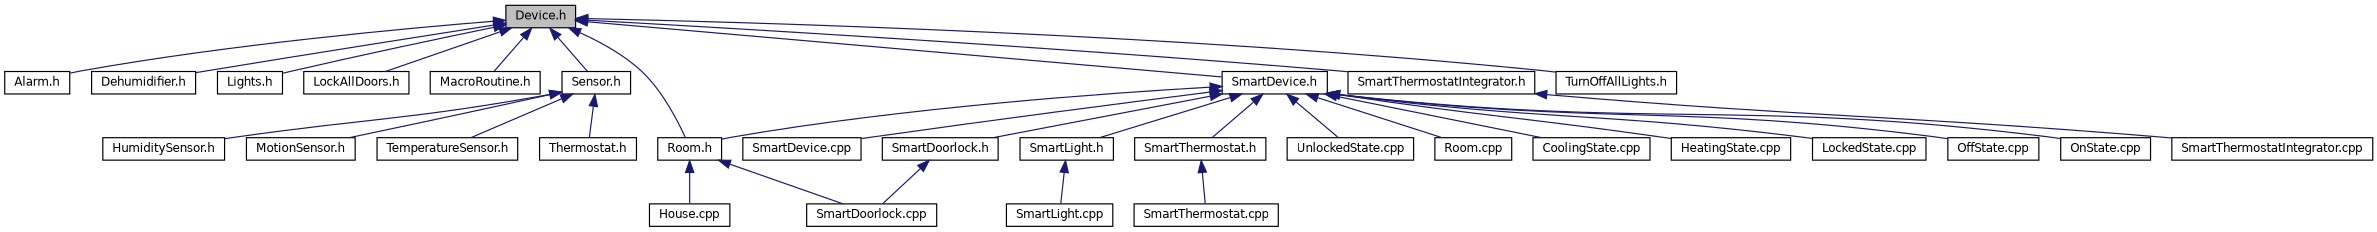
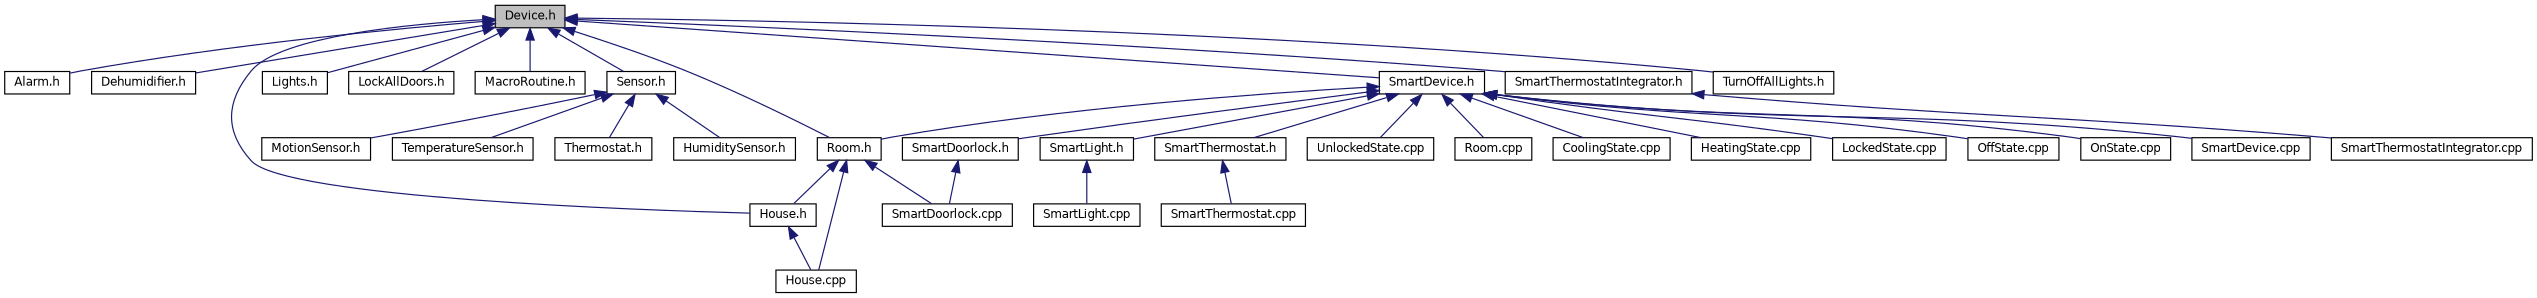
node "House.h": added
